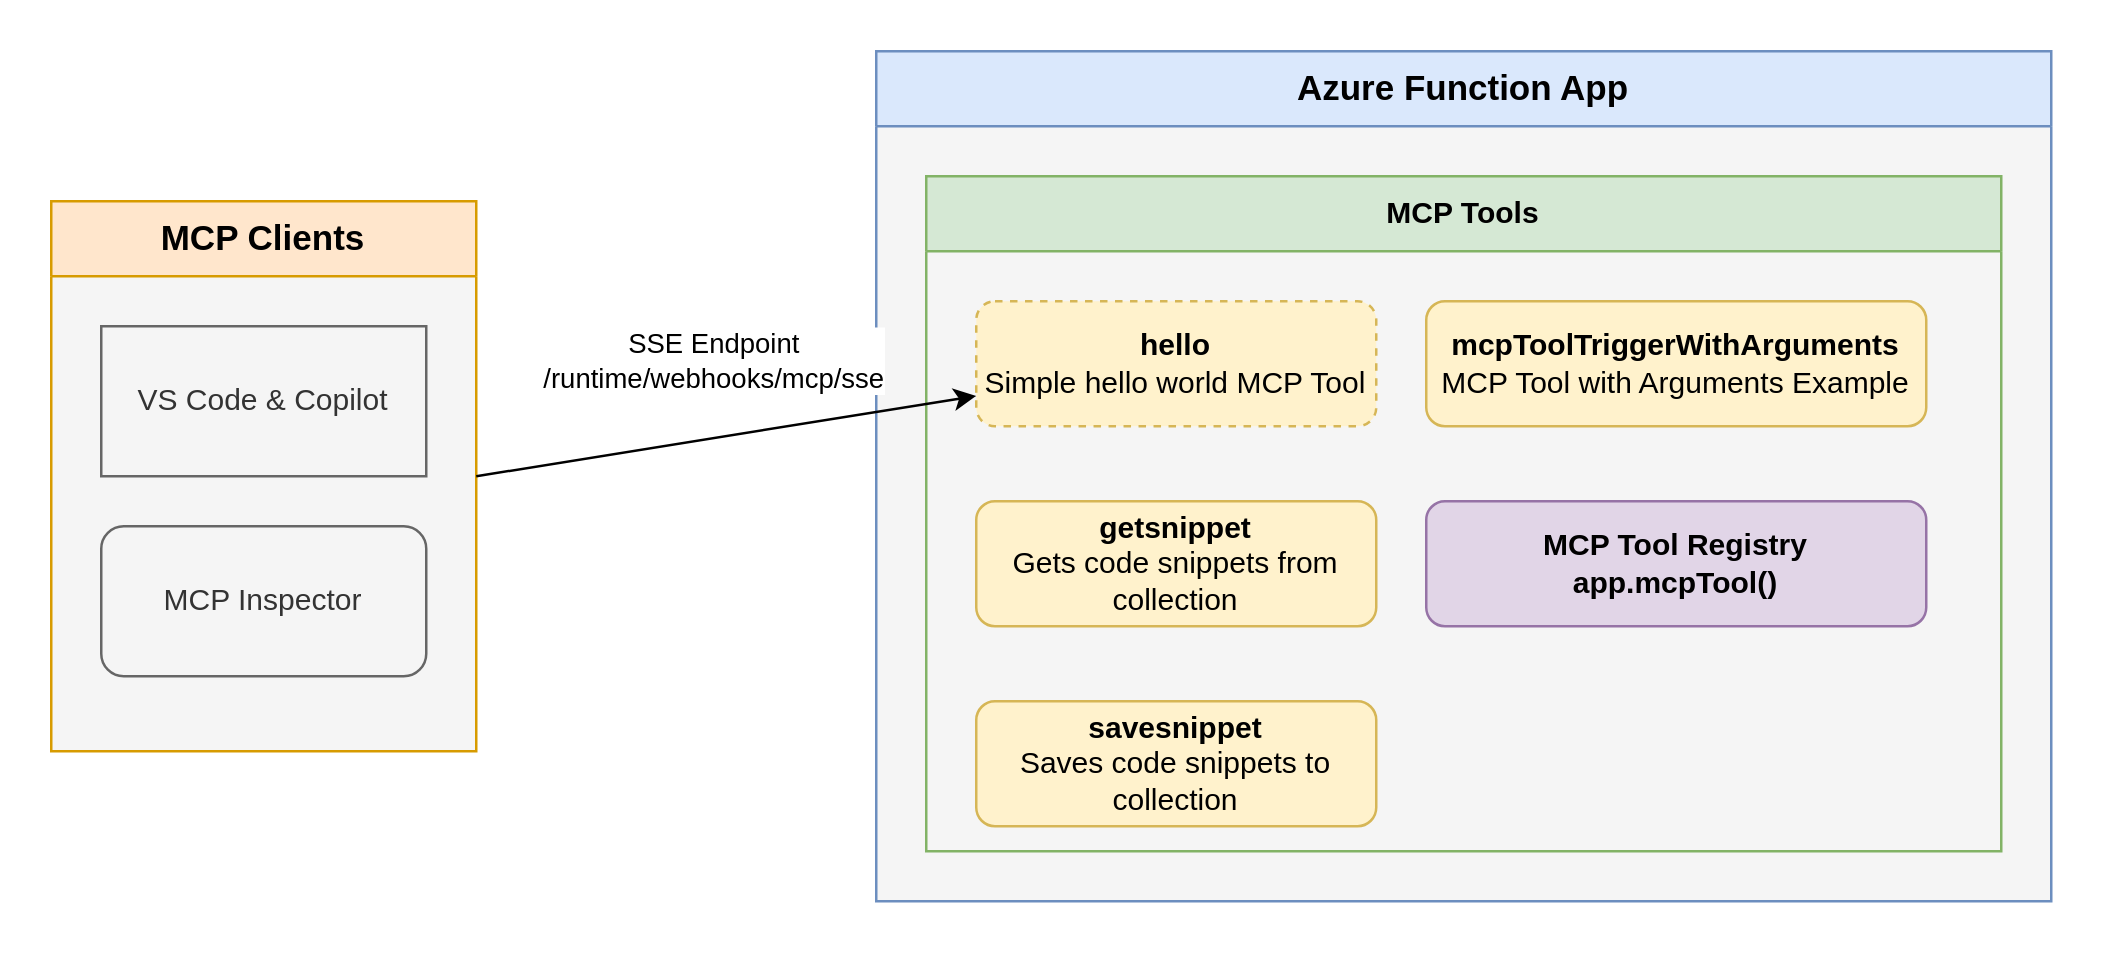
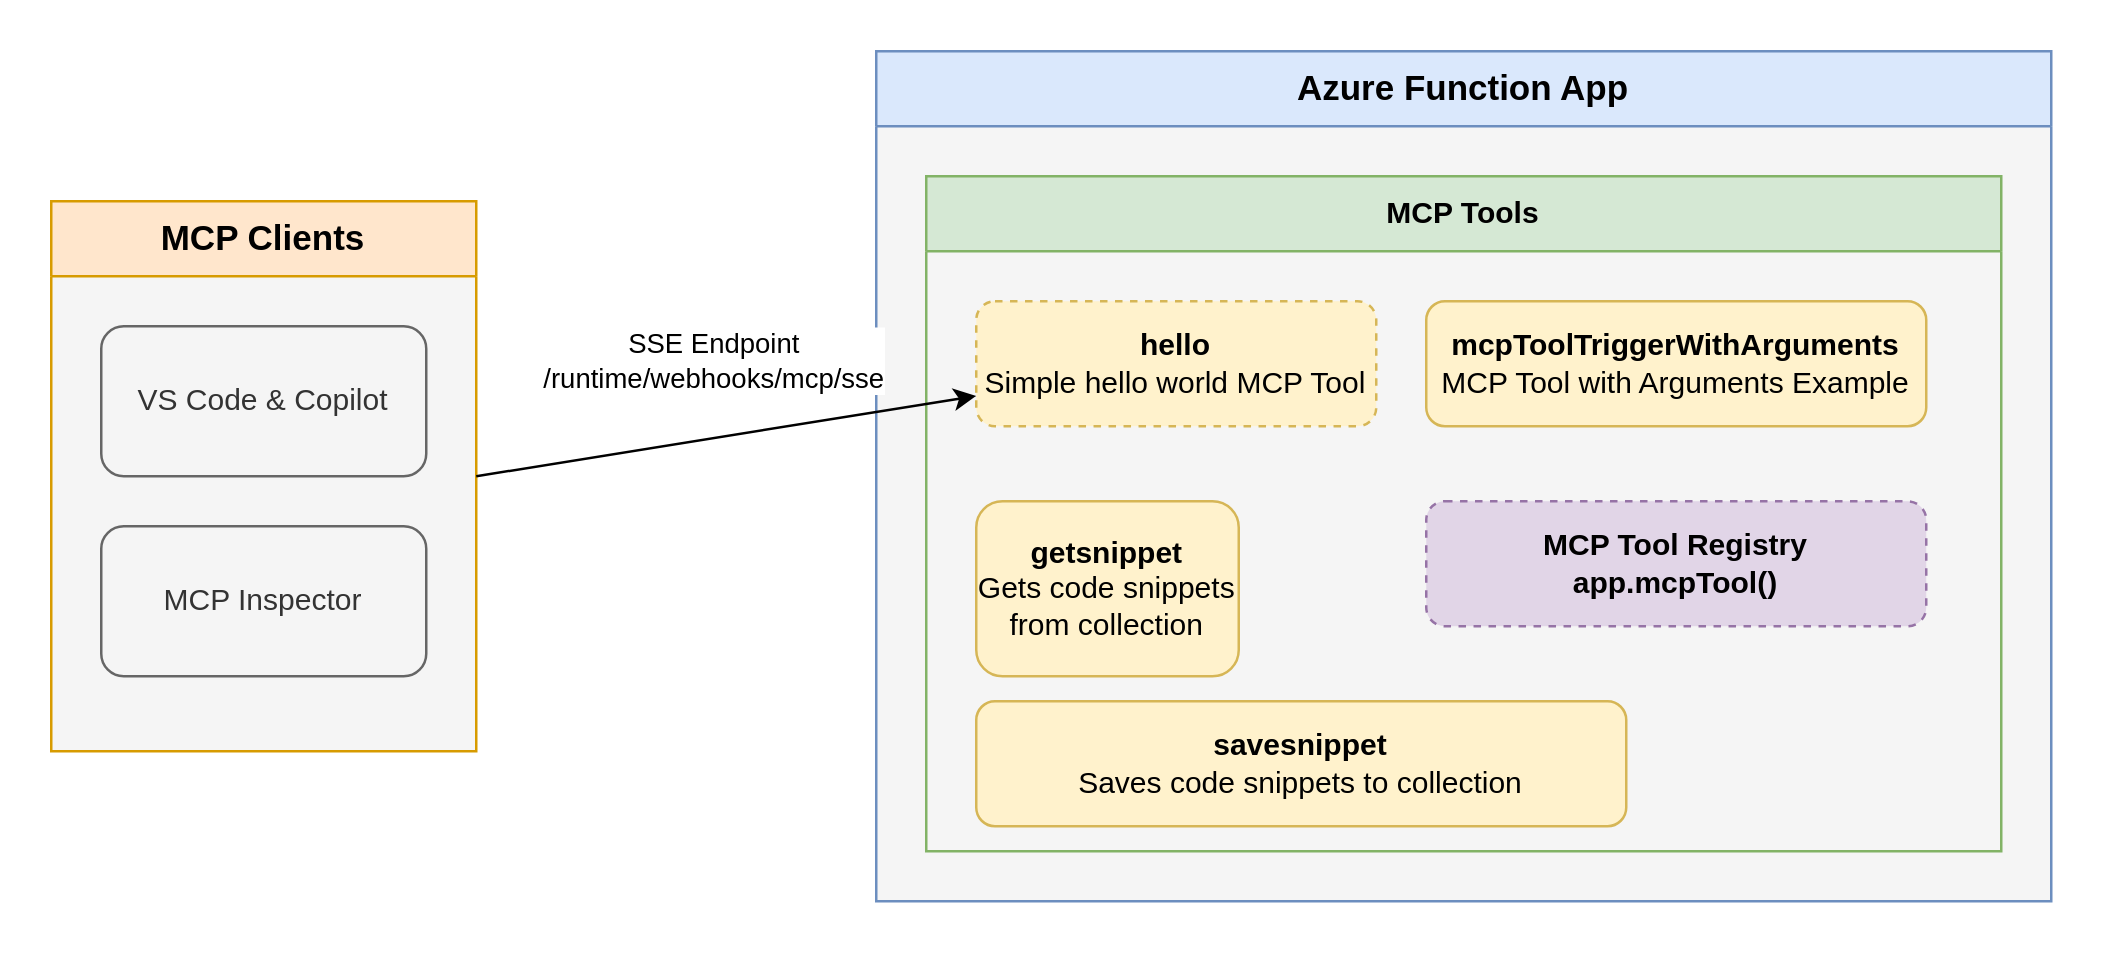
node "VS Code & Copilot": shape rectangle -> rounded rectangle
node "getsnippet Gets code snippets from collection": size 400x125 -> 263x175
node "MCP Tool Registry app.mcpTool()": style solid -> dashed
node "savesnippet Saves code snippets to collection": size 400x125 -> 650x125
